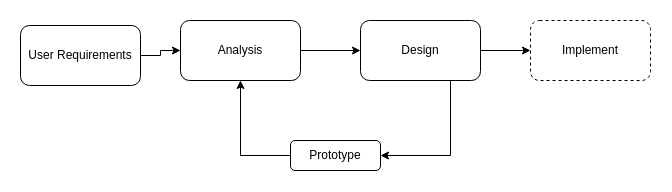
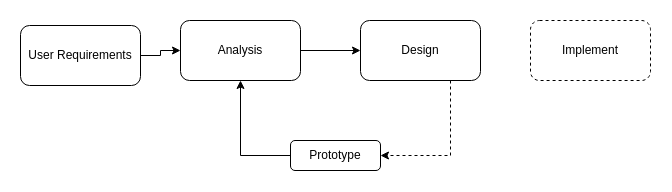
edge "Design" -> "Implement": removed
edge "Design" -> "Prototype": style solid -> dashed
